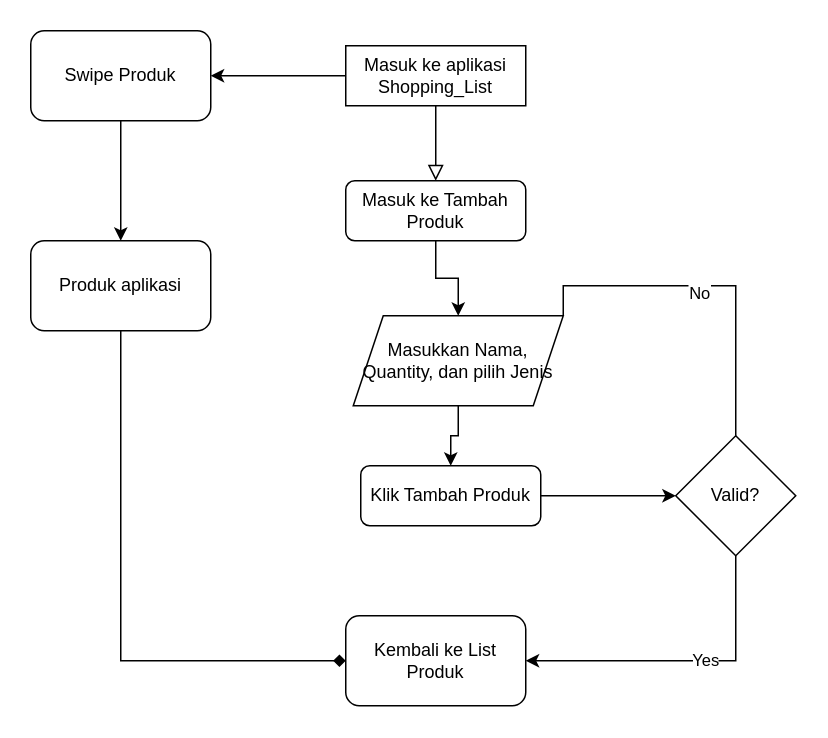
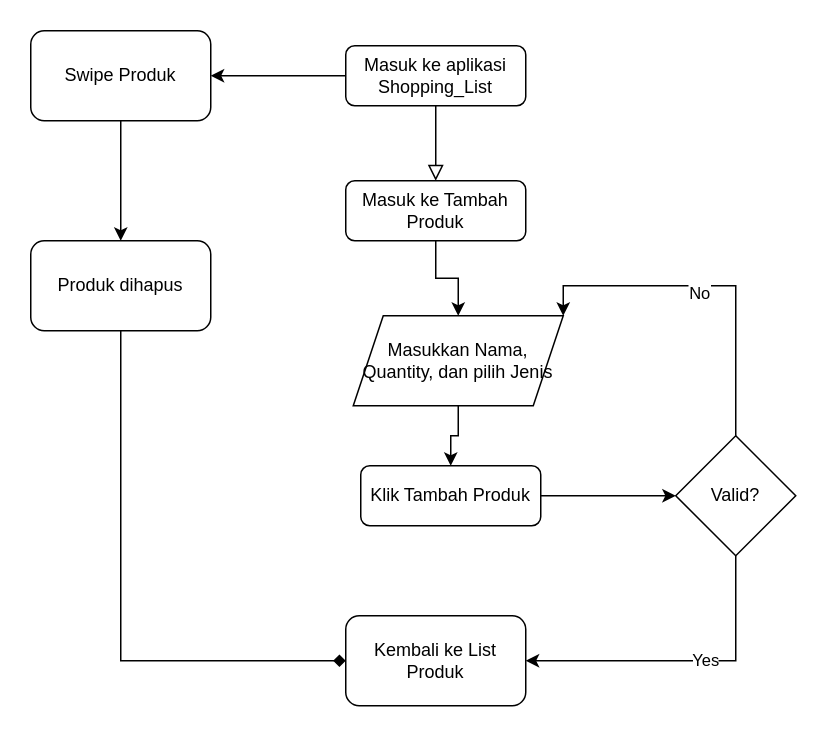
node "Masuk ke aplikasi Shopping_List": shape rectangle -> rounded rectangle
node "Produk aplikasi": label "Produk aplikasi" -> "Produk dihapus"
edge "Masukkan Nama, Quantity, dan pilih Jenis" -- "Valid?": arrowhead none -> classic
